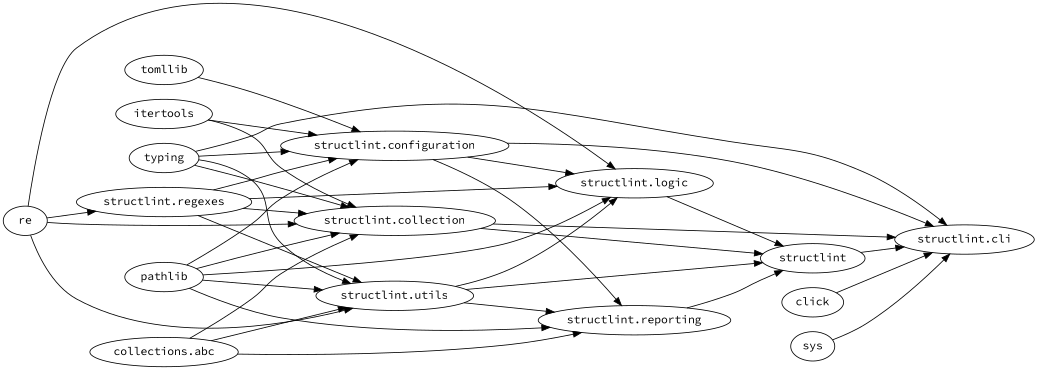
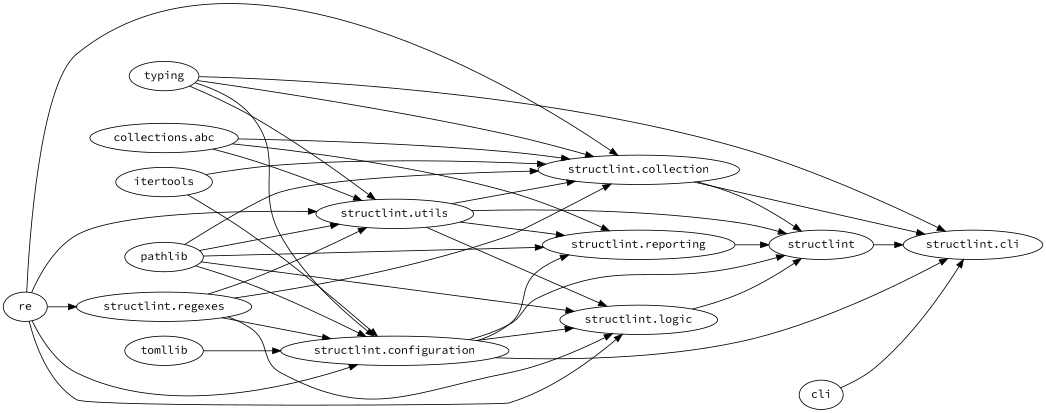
edge "structlint.utils" -> "structlint.collection": added
edge "structlint.configuration" -> "structlint": added
node "click": removed
node "sys": label "sys" -> "cli"
edge "re" -> "structlint.configuration": added
